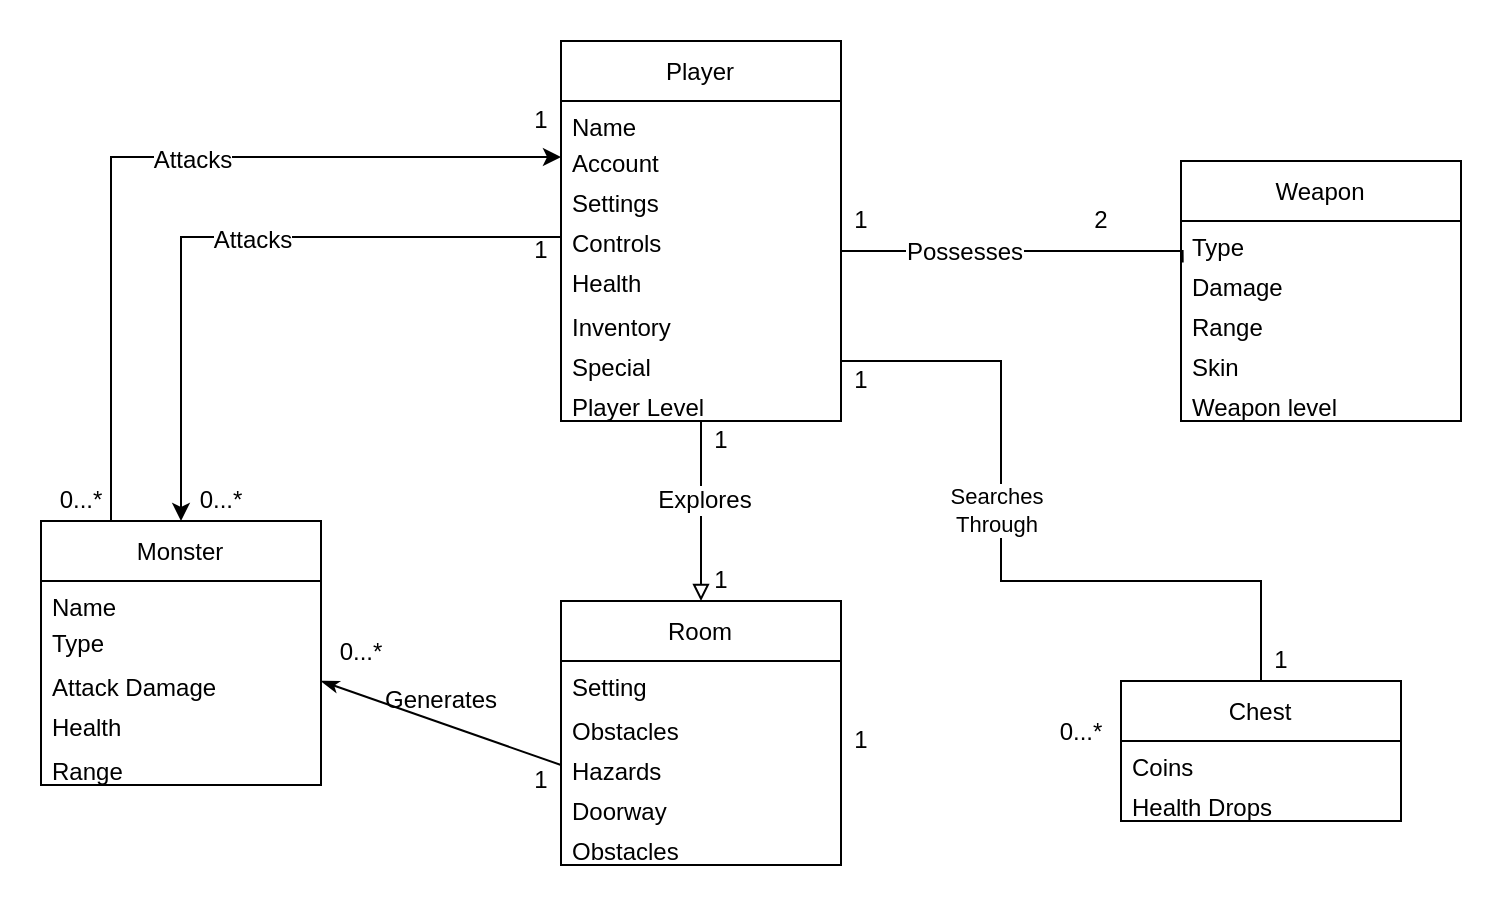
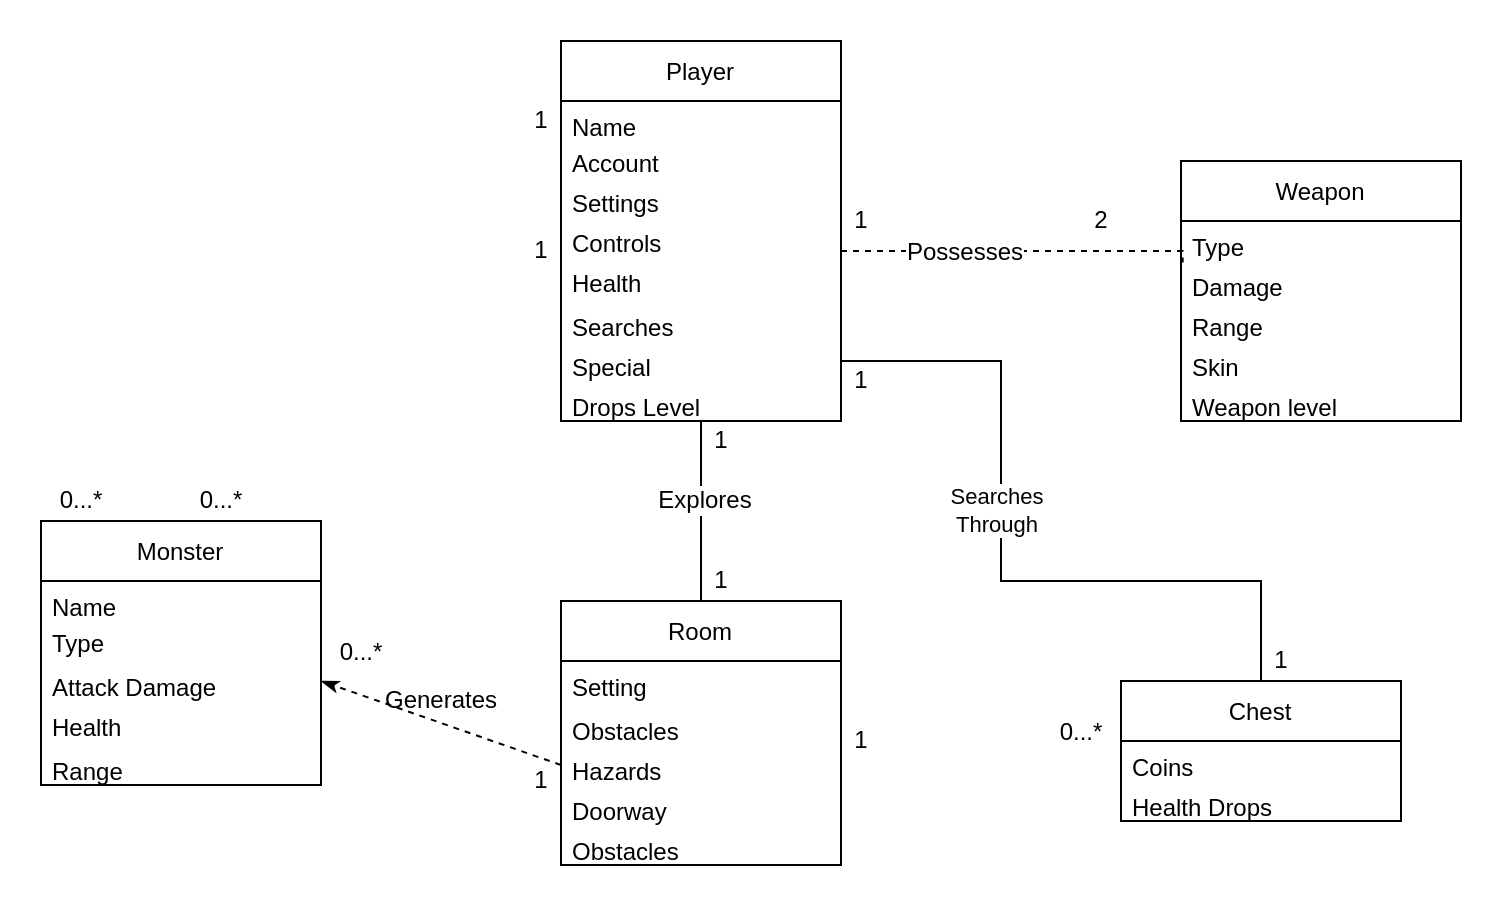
edge "Monster" -> "Account": removed, label "Attacks"
edge "Controls" -> "Monster": removed, label "Attacks"
edge "Player" -- "Damage": style solid -> dashed
node "Inventory": label "Inventory" -> "Searches"
node "Player Level": label "Player Level" -> "Drops Level"
edge "Player" -> "Room": arrowhead block -> none
edge "Hazards" -> "Attack Damage": style solid -> dashed
